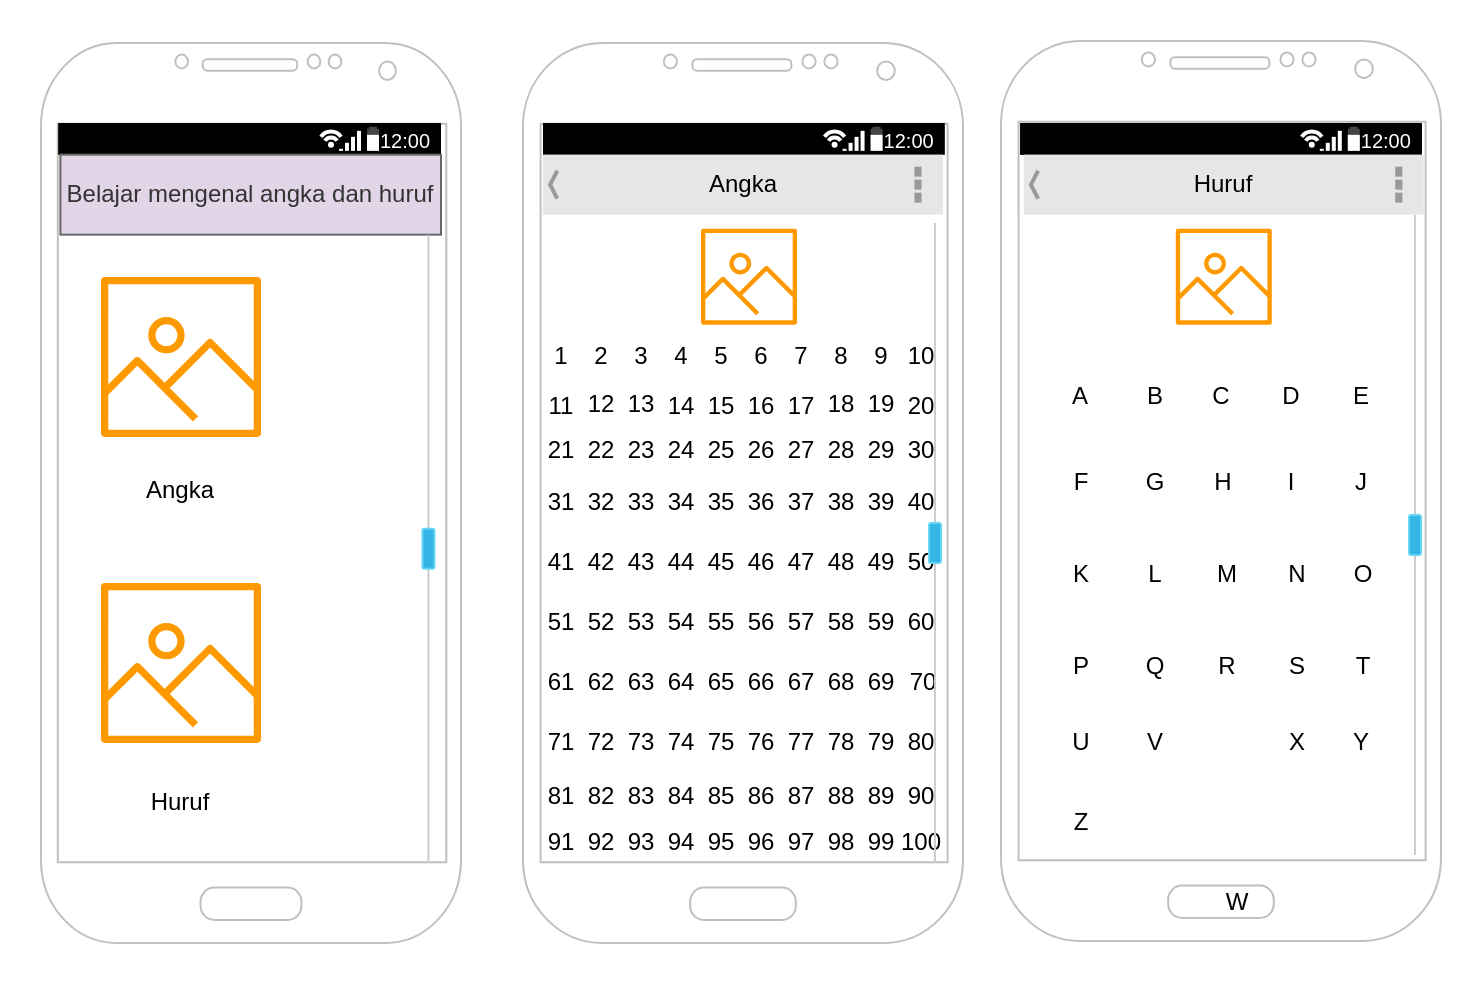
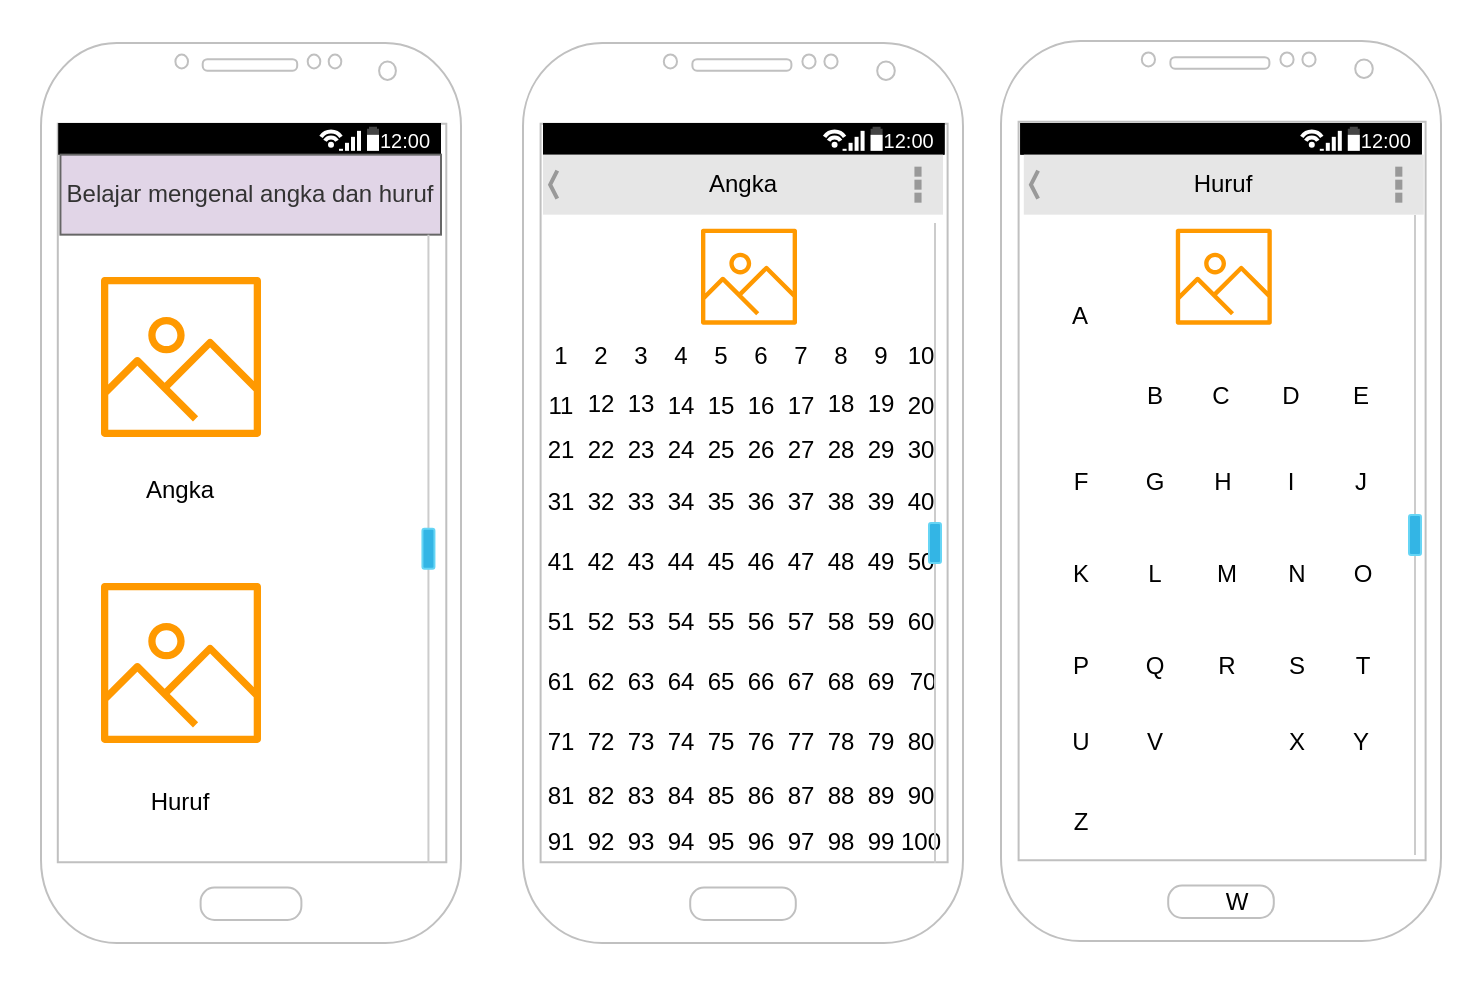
node "A": moved (1081, 397) -> (1081, 317)
